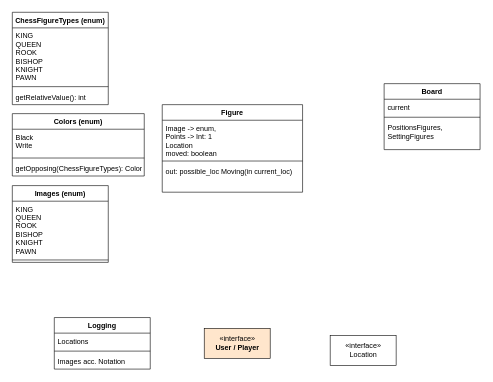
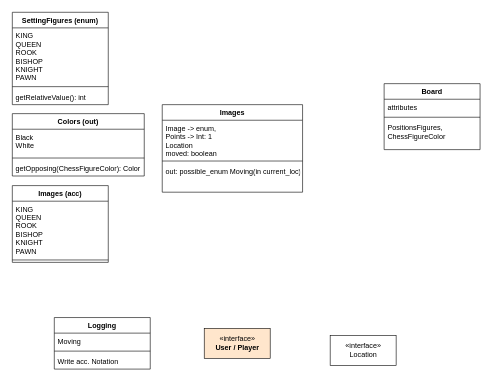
node "ChessFigureTypes (enum)": label "ChessFigureTypes (enum)" -> "SettingFigures (enum)"
node "current": label "current" -> "attributes"
node "Figure": label "Figure" -> "Images"
node "Colors (enum)": label "Colors (enum)" -> "Colors (out)"
node "PositionsFigures, SettingFigures": label "PositionsFigures, SettingFigures" -> "PositionsFigures, ChessFigureColor"
node "Black Write": label "Black Write" -> "Black White"
node "getOpposing(ChessFigureTypes): Color": label "getOpposing(ChessFigureTypes): Color" -> "getOpposing(ChessFigureColor): Color"
node "out: possible_loc Moving(in current_loc)": label "out: possible_loc Moving(in current_loc)" -> "out: possible_enum Moving(in current_loc)"
node "Images (enum)": label "Images (enum)" -> "Images (acc)"
node "Locations": label "Locations" -> "Moving"
node "Images acc. Notation": label "Images acc. Notation" -> "Write acc. Notation"
